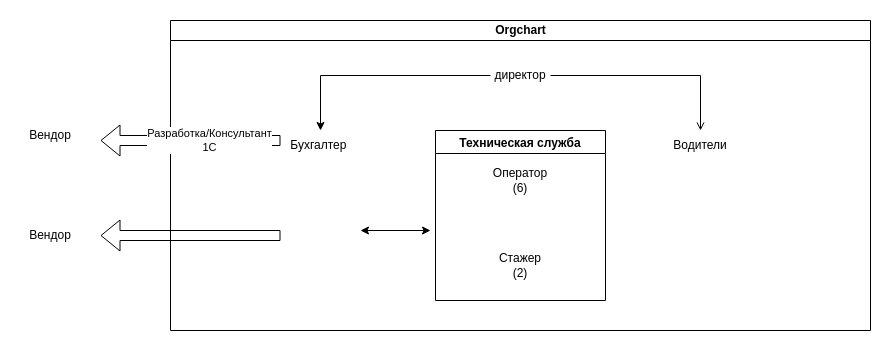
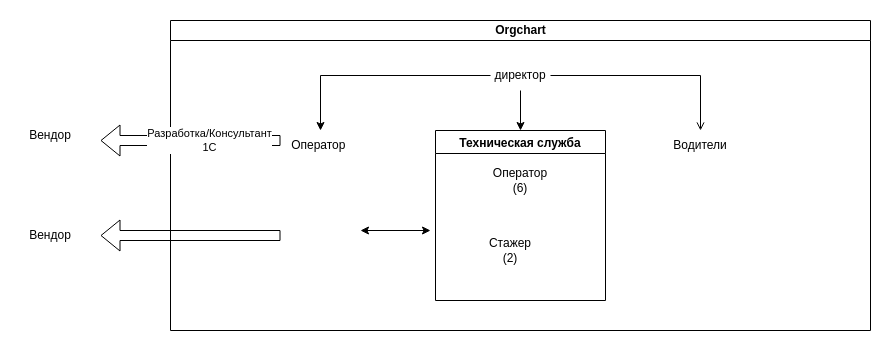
edge "директор" -> "Техническая служба": added
node "Бухгалтер": label "Бухгалтер" -> "Оператор"
node "Стажер (2)": moved (521, 266) -> (511, 251)
